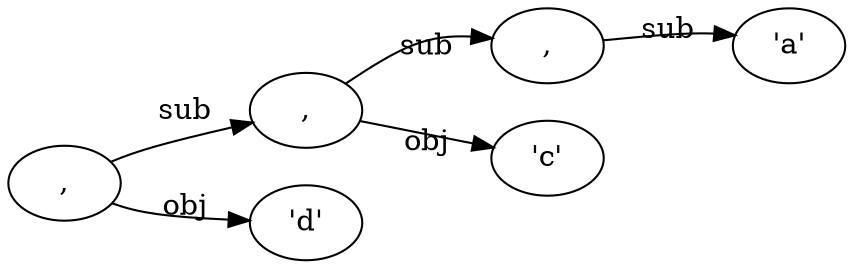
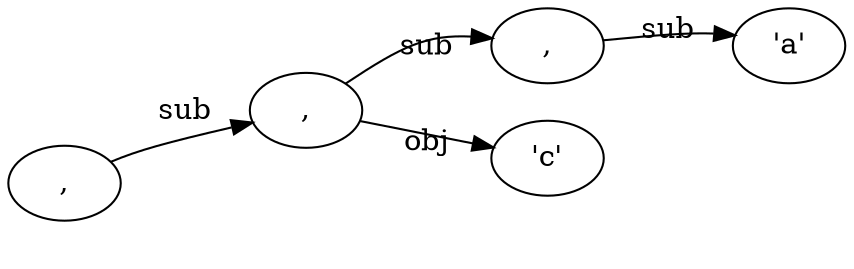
node "'d'": removed
